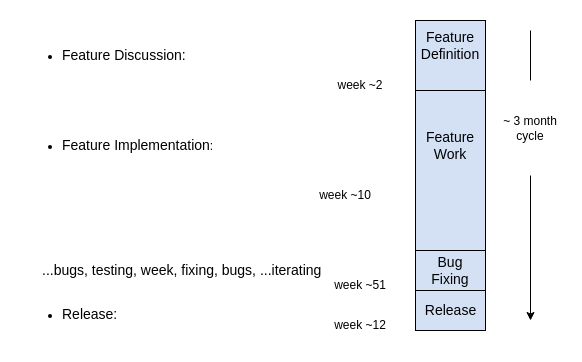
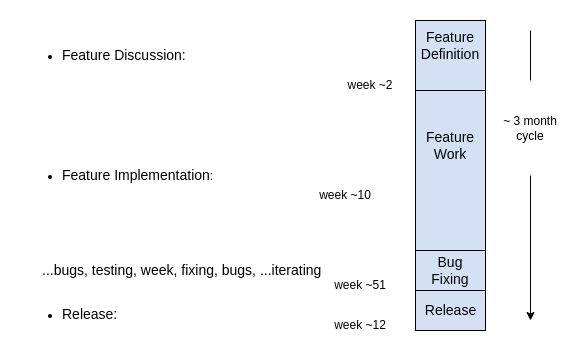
node "week ~2": moved (361, 86) -> (371, 86)
node "Feature Implementation:": moved (151, 146) -> (151, 176)
